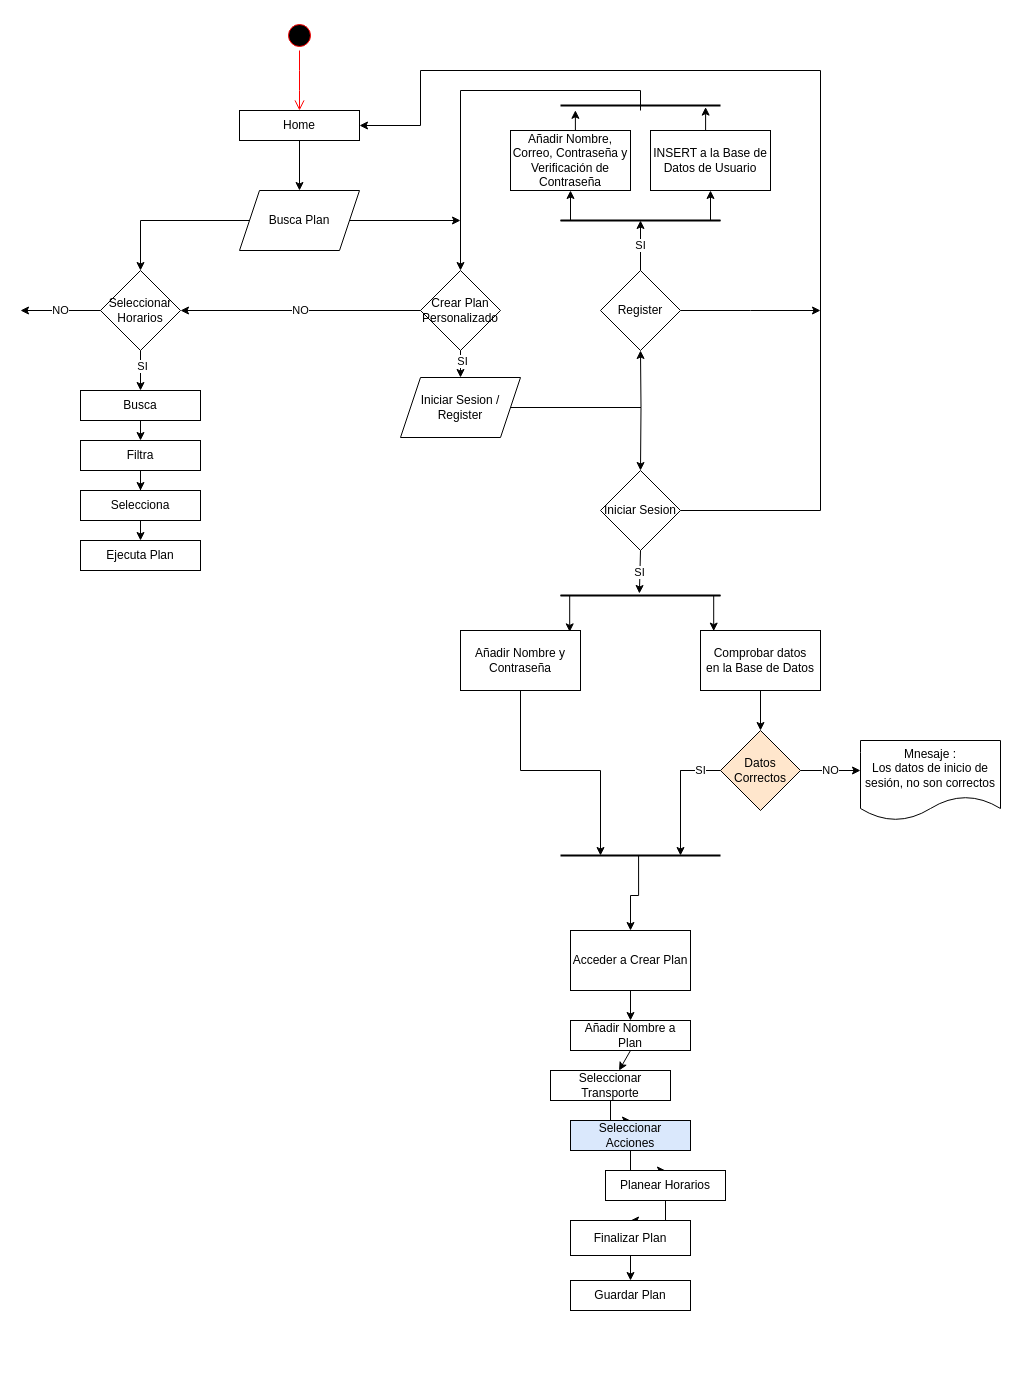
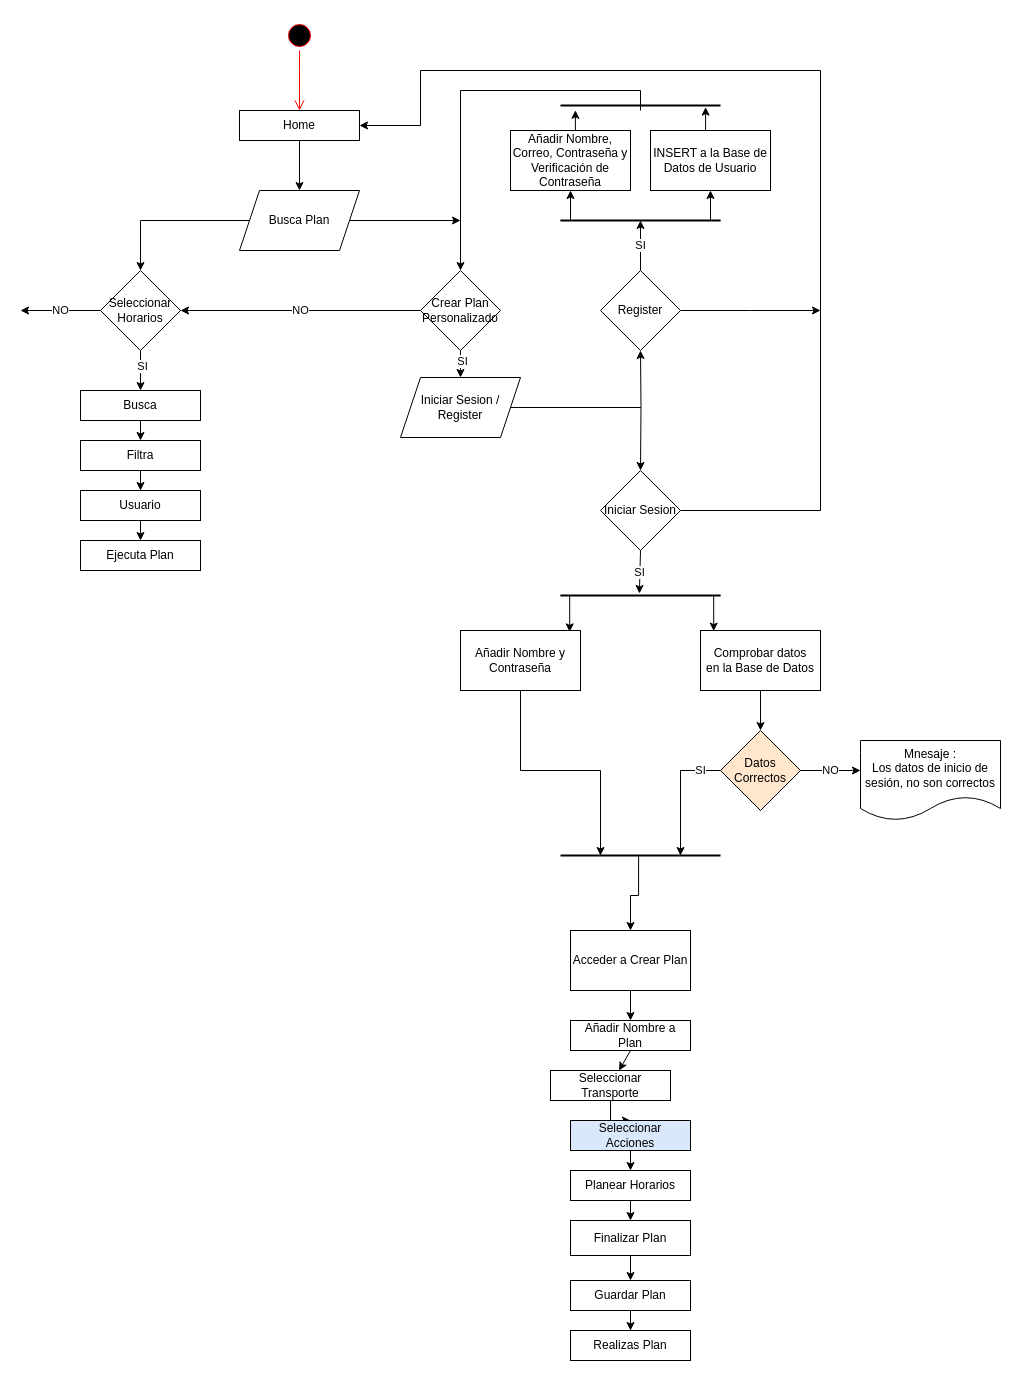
node "Selecciona": label "Selecciona" -> "Usuario"
node "Planear Horarios": moved (666, 1186) -> (631, 1186)
edge "Guardar Plan" -> "Realizas Plan": added
node "Realizas Plan": added
